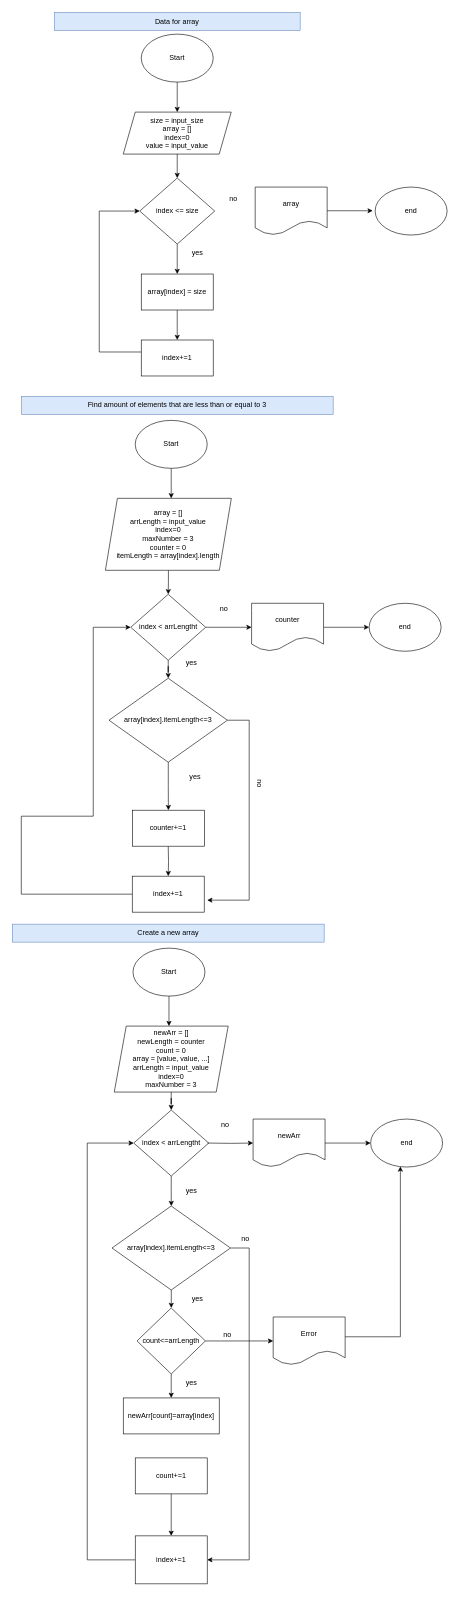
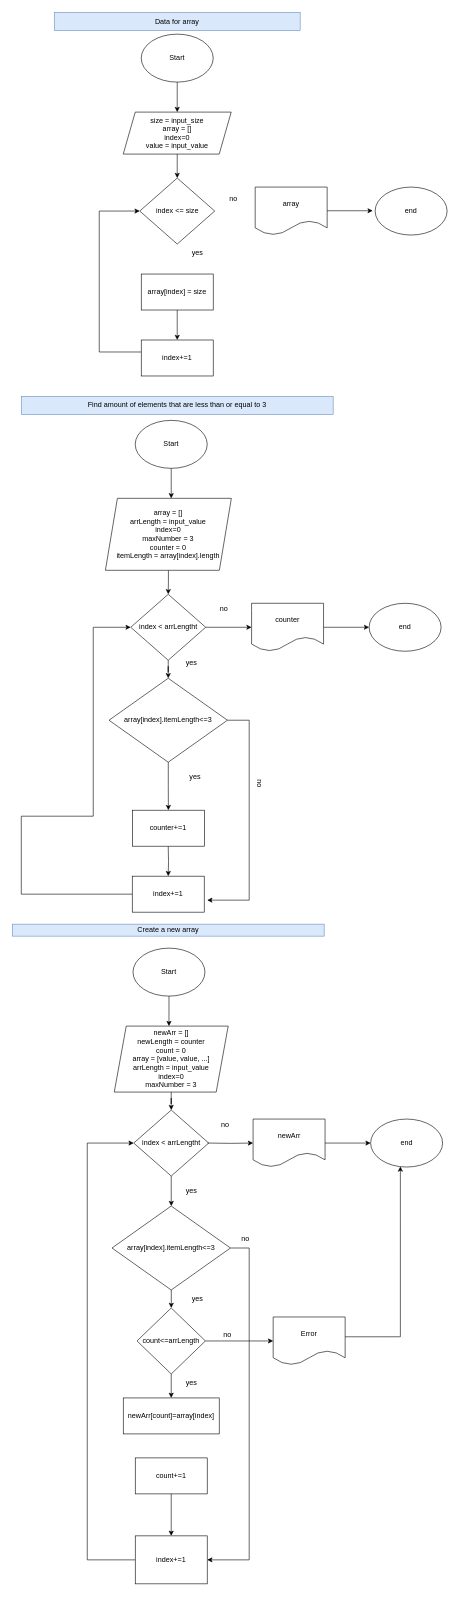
edge "index <= size" -> "array[index] = size": removed
node "Create a new array": size 312x18 -> 312x12
